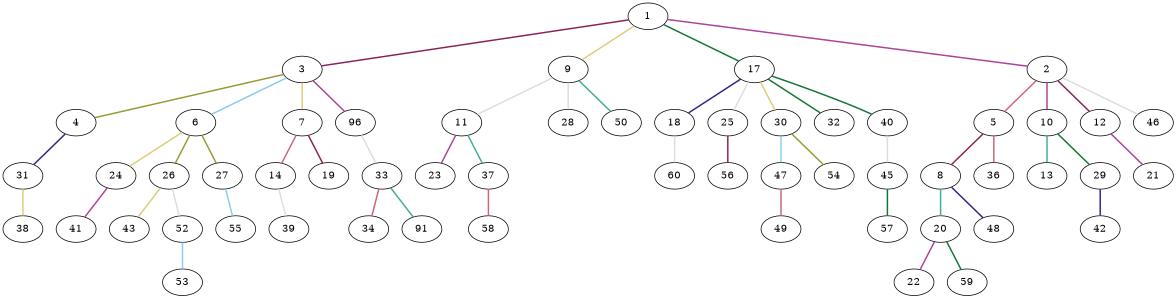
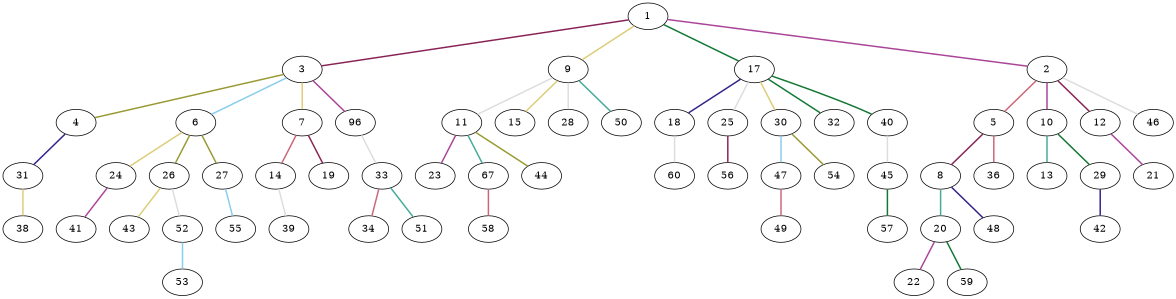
node "15": added
node "37": label "37" -> "67"
node "44": added
node "91": label "91" -> "51"
